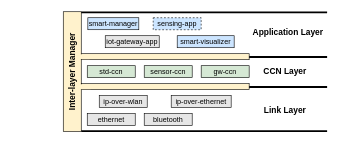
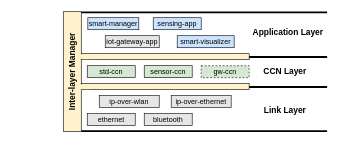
node "sensing-app": style dashed -> solid
node "gw-ccn": style solid -> dashed
node "ip-over-wlan": size 48x12 -> 60x12
